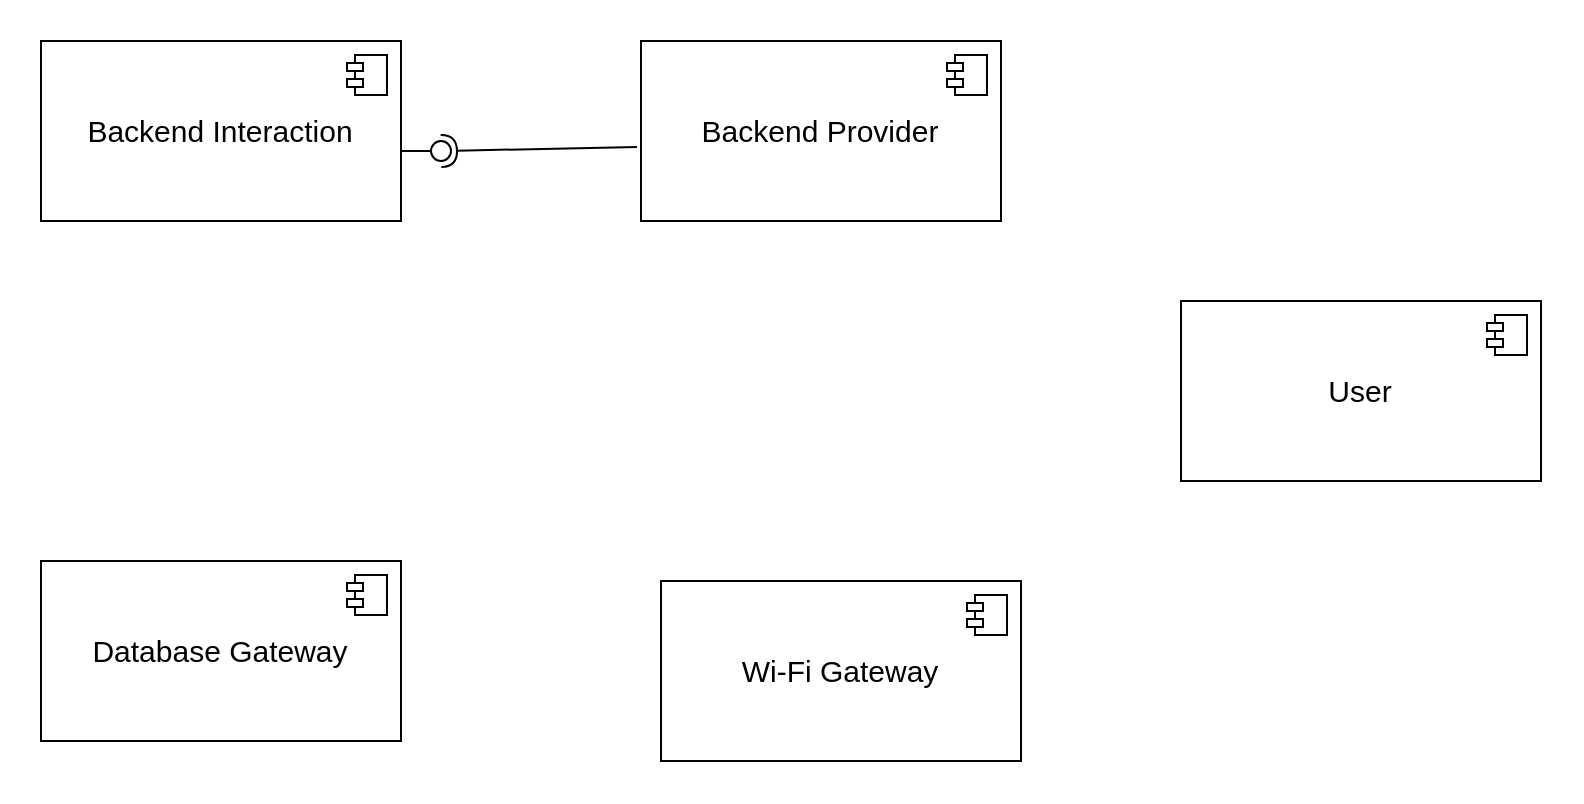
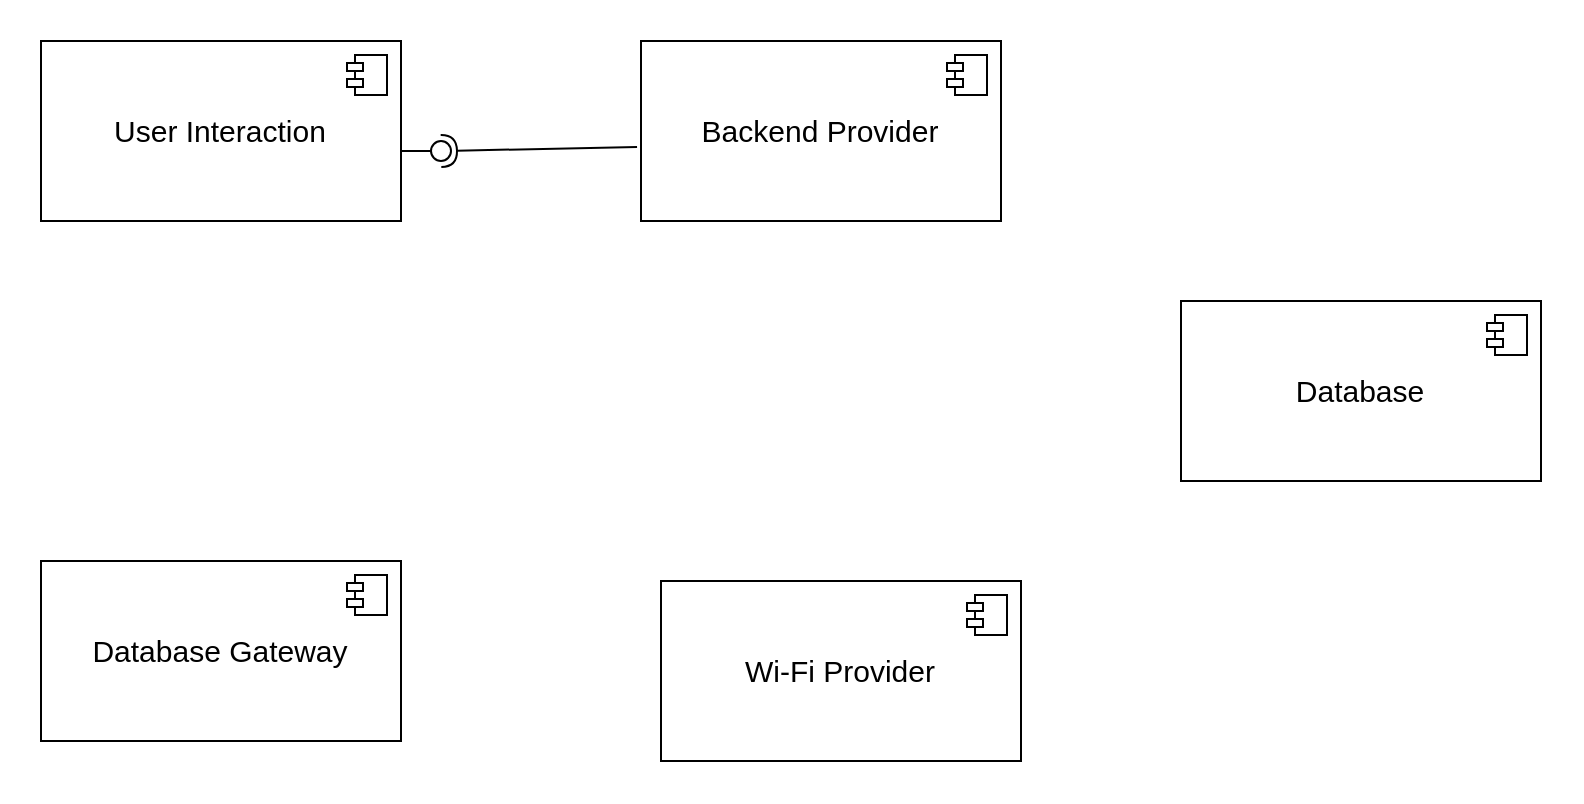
node "Backend Interaction": label "Backend Interaction" -> "User Interaction"
node "User": label "User" -> "Database"
node "Wi-Fi Gateway": label "Wi-Fi Gateway" -> "Wi-Fi Provider"
